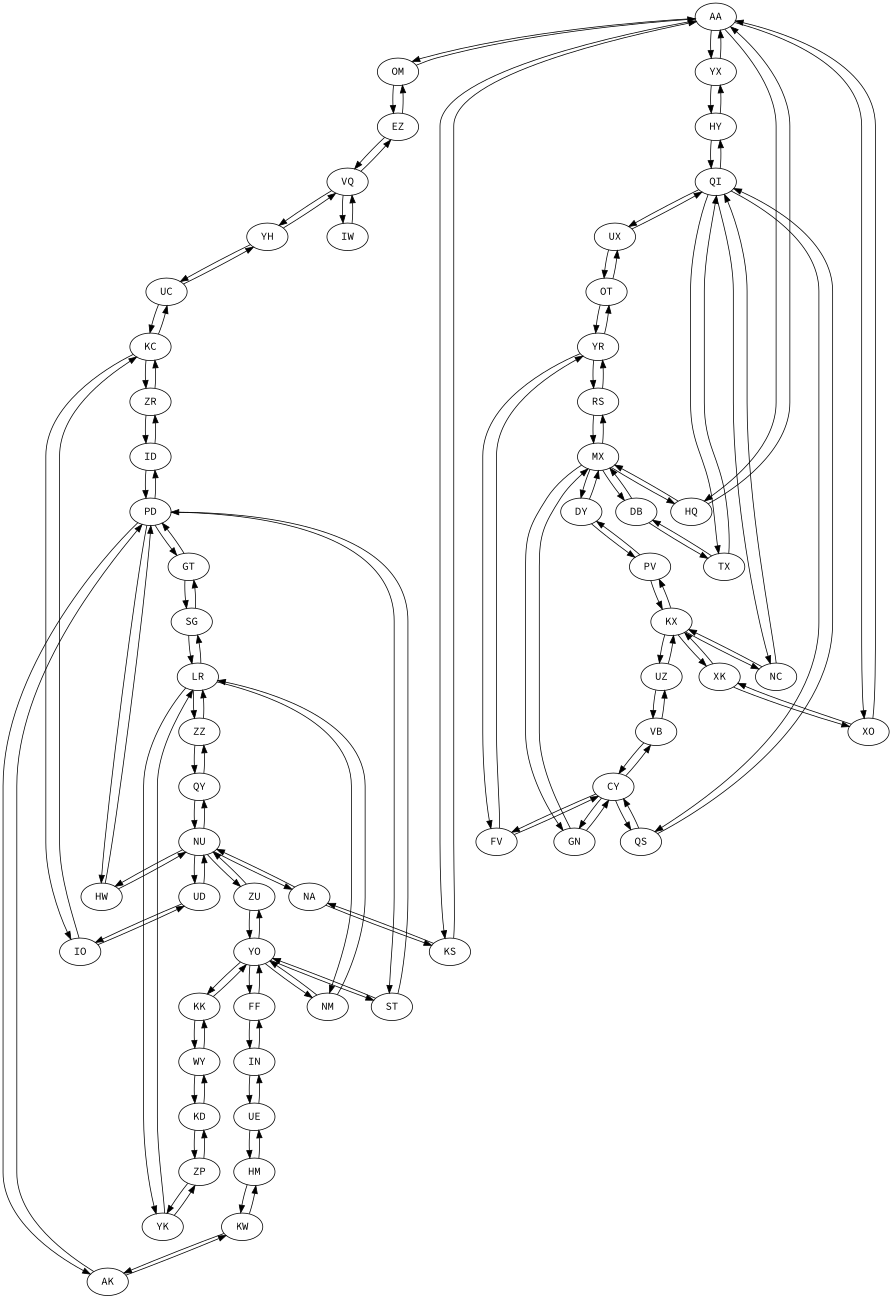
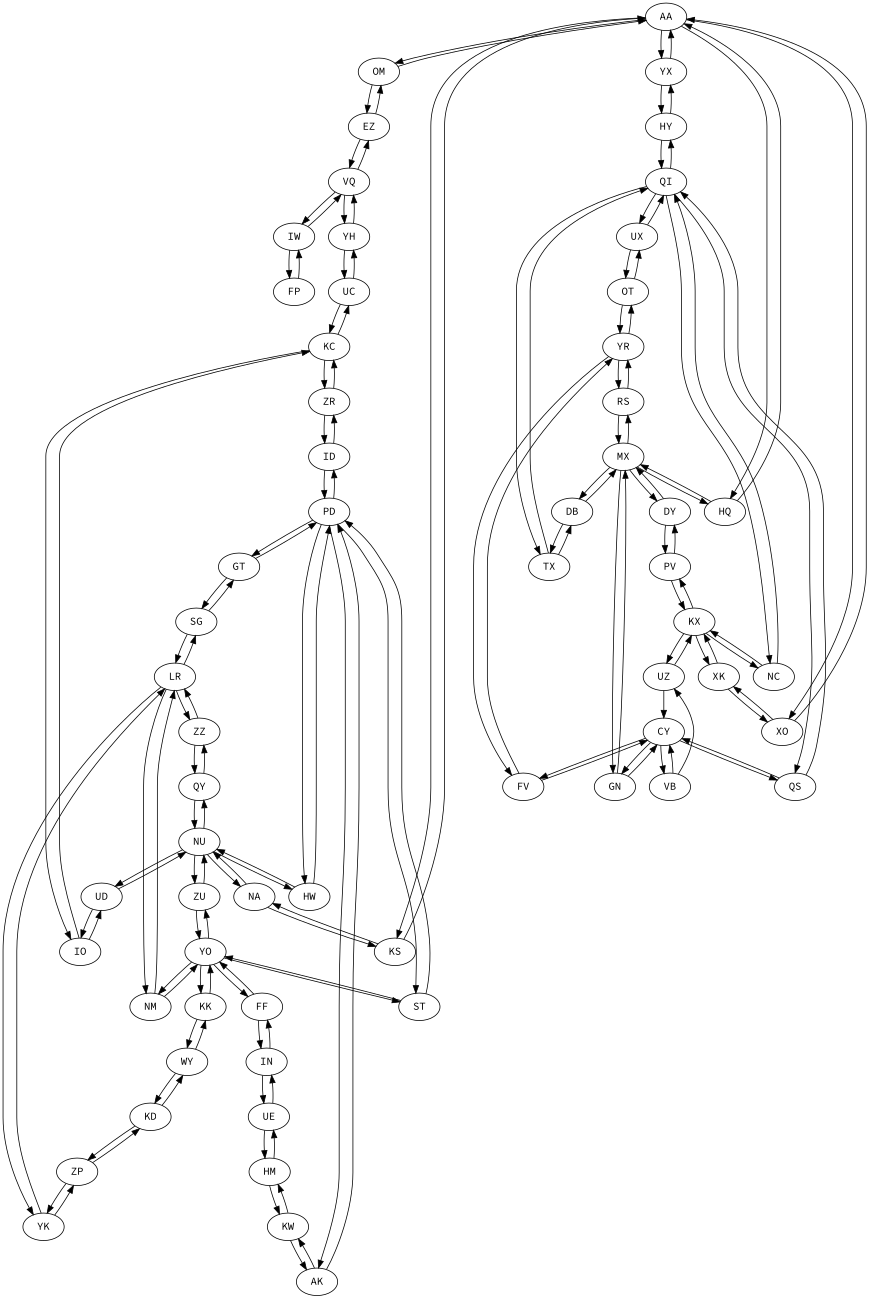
node "FP": added
edge "UZ" -> "VB": now "UZ" -> "CY"
